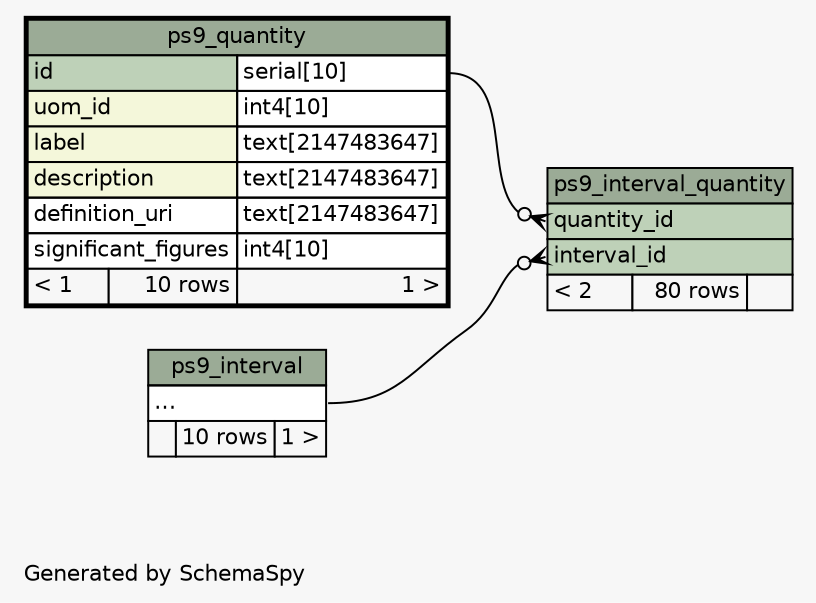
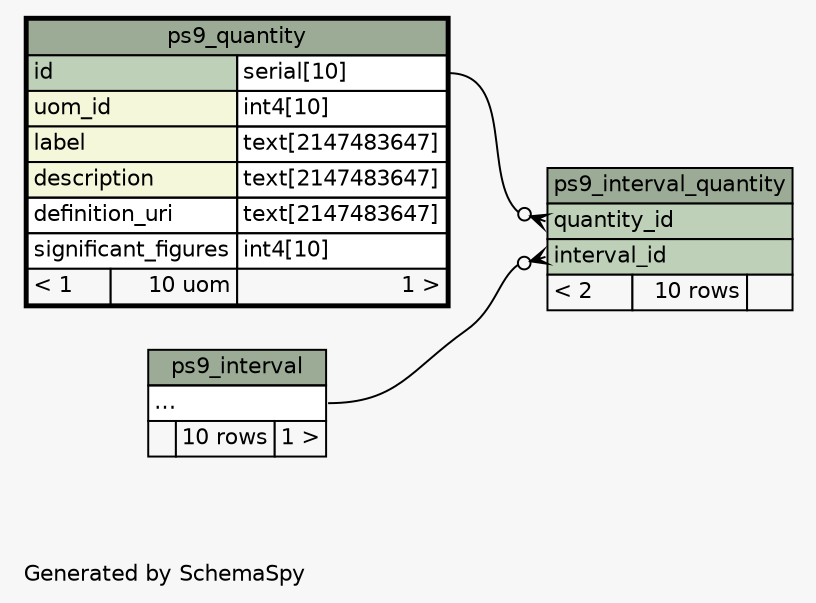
node "ps9_quantity": text "10 rows" -> "10 uom"
node "ps9_interval_quantity": text "80 rows" -> "10 rows"
